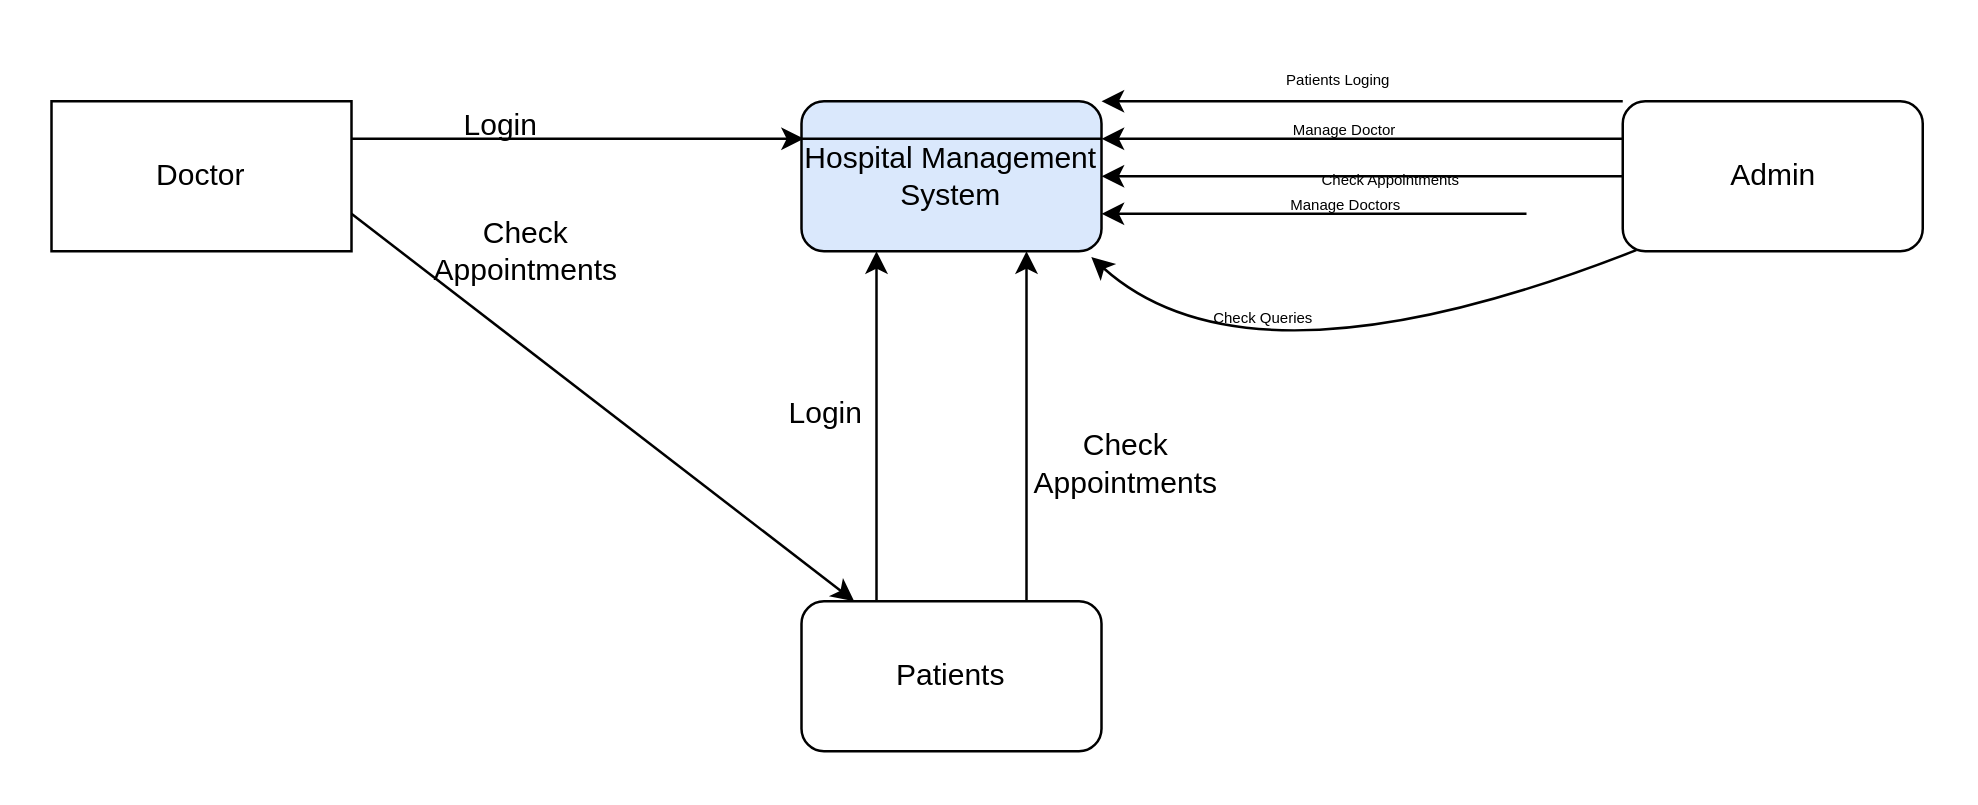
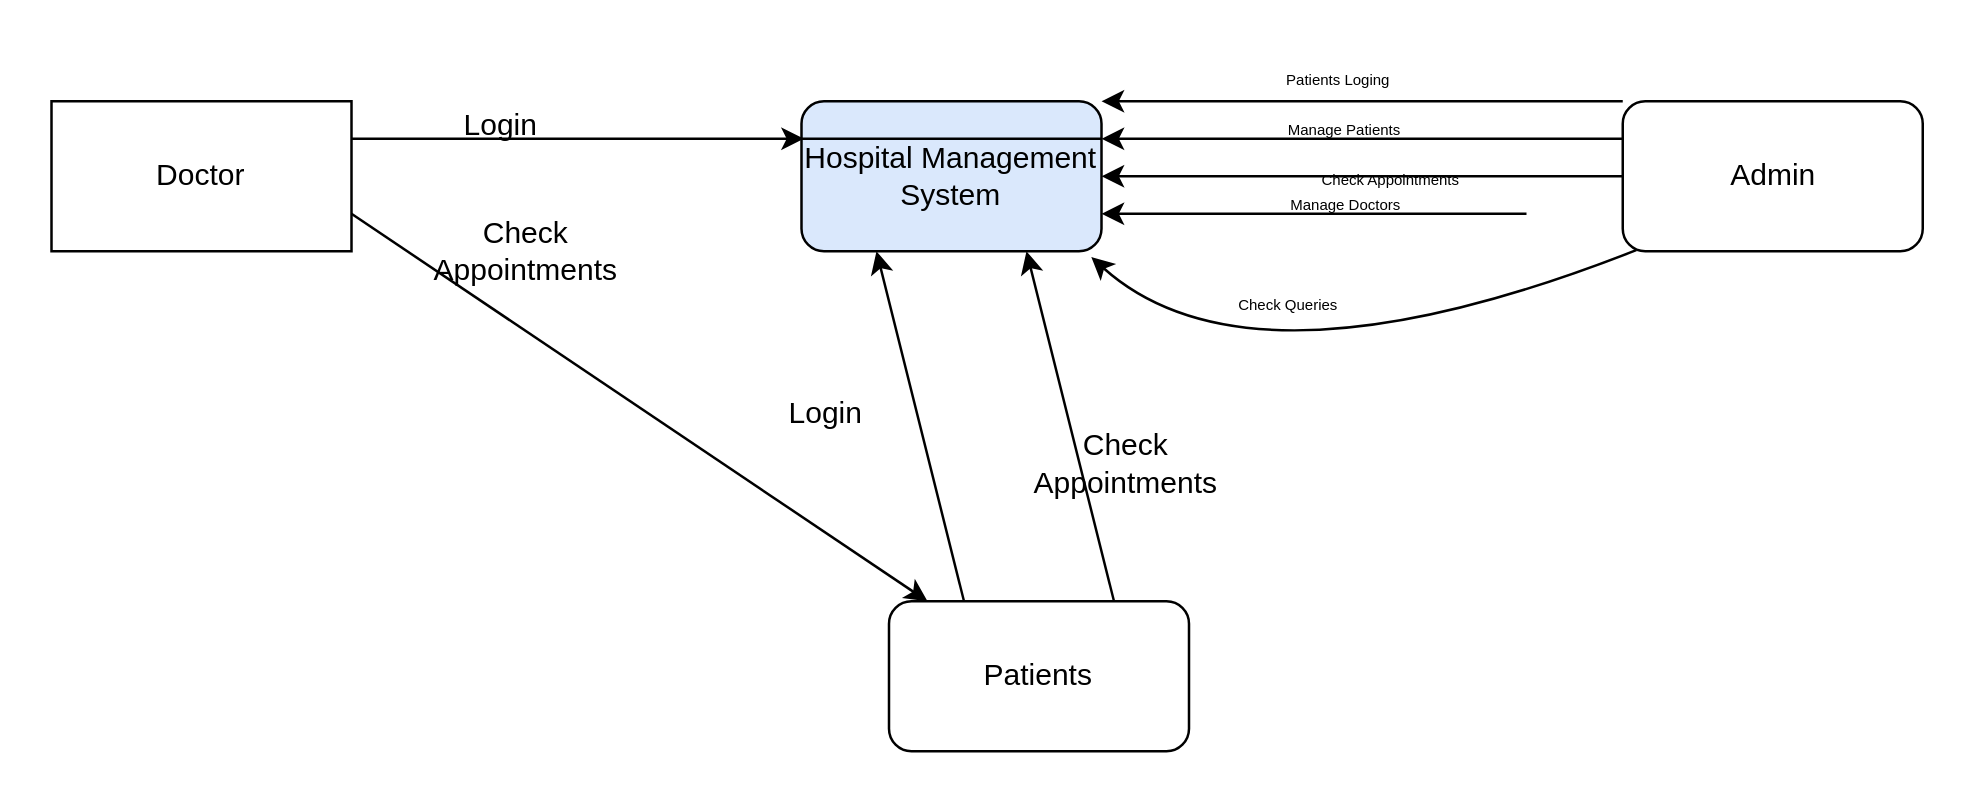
node "Manage Doctor": label "Manage Doctor" -> "Manage Patients"
node "Check Queries": moved (1264, 314) -> (1289, 301)
node "Patients": moved (951, 676) -> (1039, 676)
